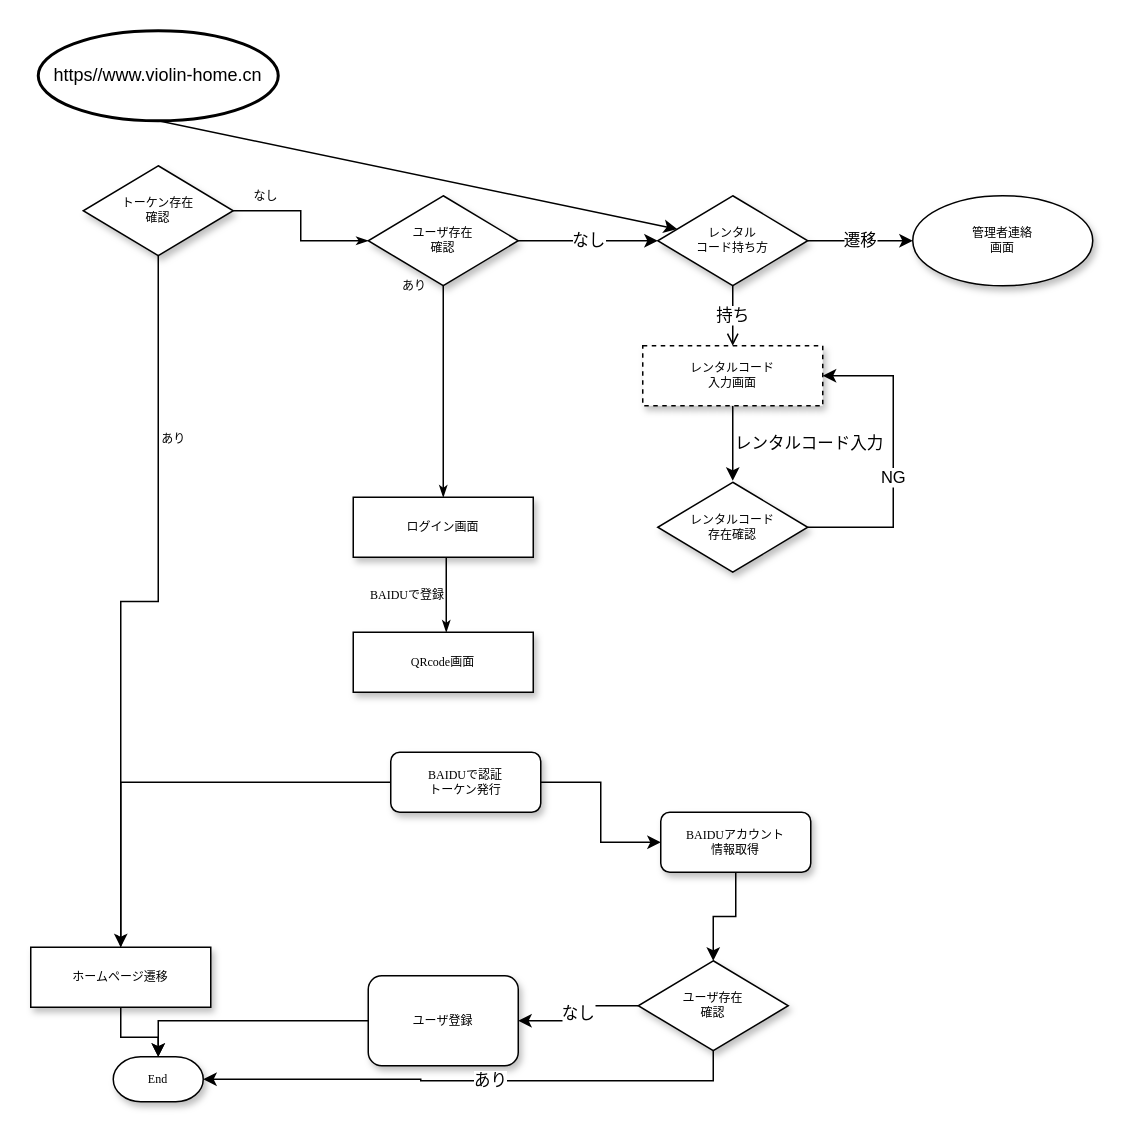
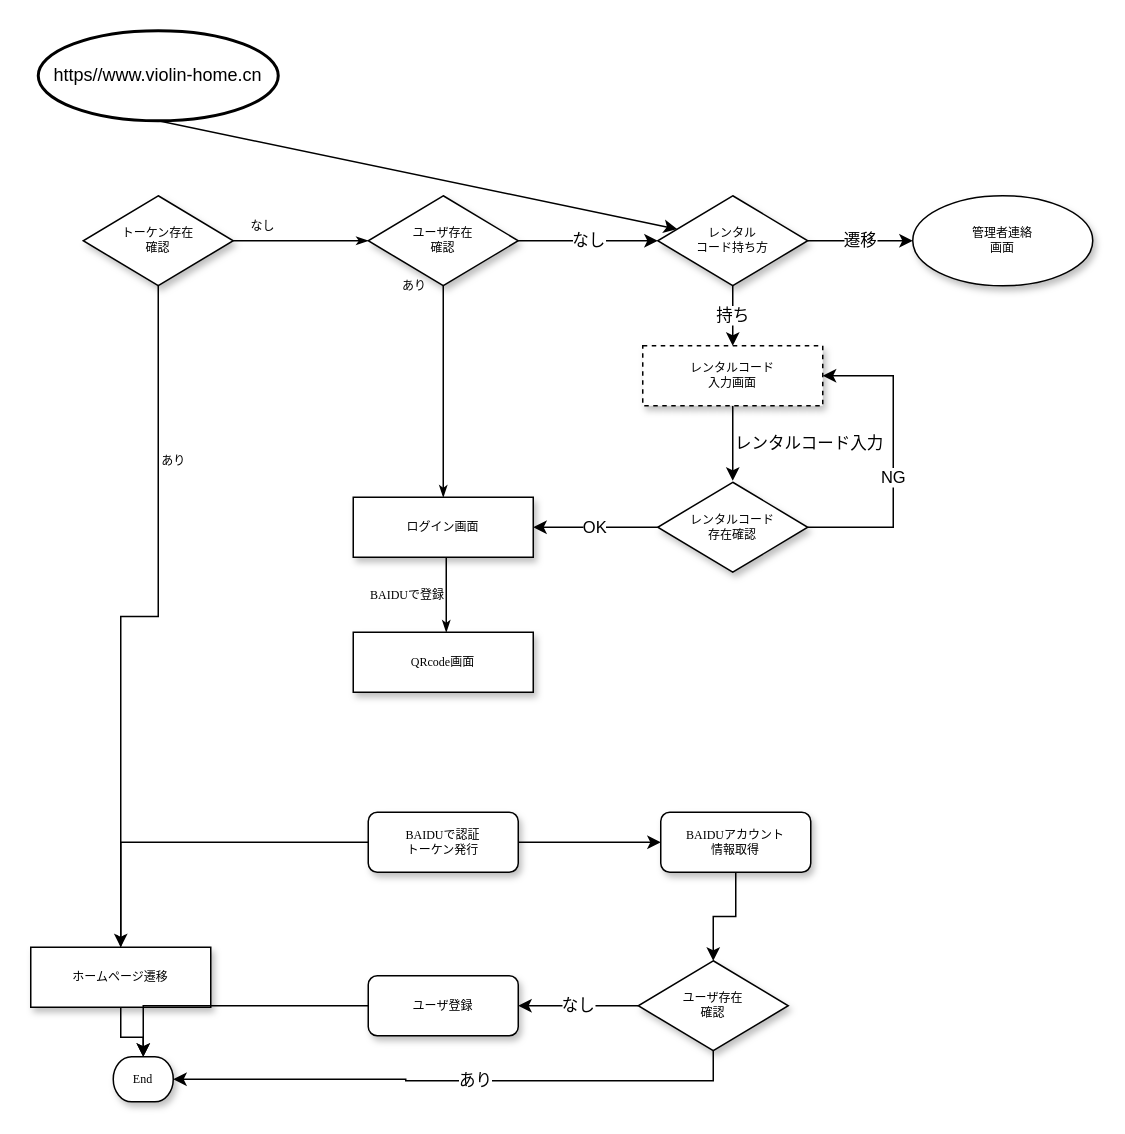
node "トーケン存在 確認": moved (158, 211) -> (158, 241)
edge "レンタル コード持ち方" -> "レンタルコード 入力画面": arrowhead open -> classic
edge "レンタルコード 存在確認" -> "ログイン画面": added, label "OK"
node "BAIDUで認証 トーケン発行": moved (466, 782) -> (443, 842)
node "ユーザ登録": size 150x90 -> 150x60
node "End": size 90x45 -> 60x45
